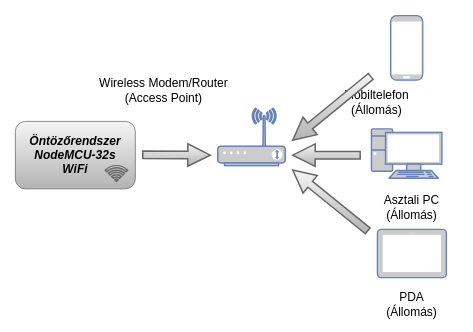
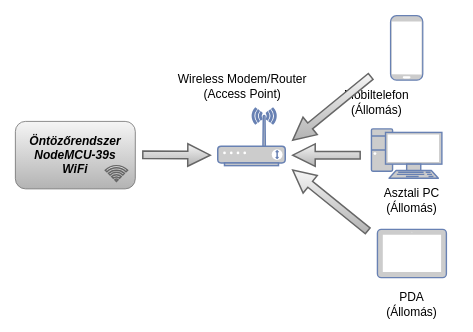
node "Wireless Modem/Router (Access Point)": moved (164, 90) -> (243, 86)
node "ÖntözőrendszerNodeMCU-32sWiFi": label "ÖntözőrendszerNodeMCU-32sWiFi" -> "ÖntözőrendszerNodeMCU-39sWiFi"
node "Asztali PC (Állomás)": moved (412, 207) -> (412, 200)
